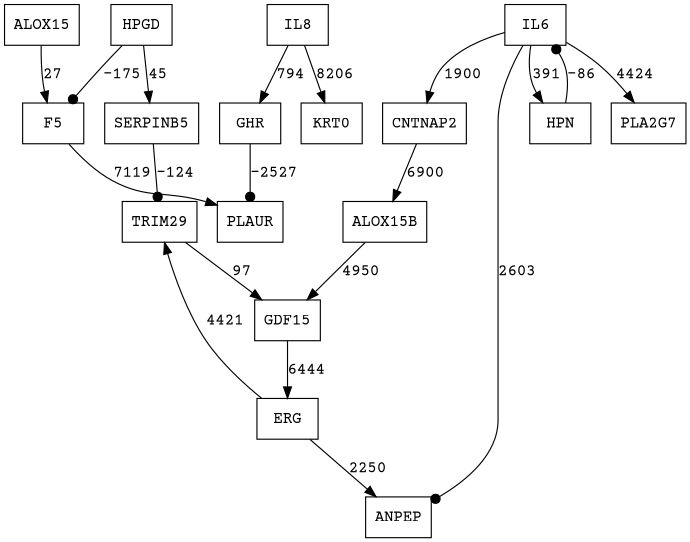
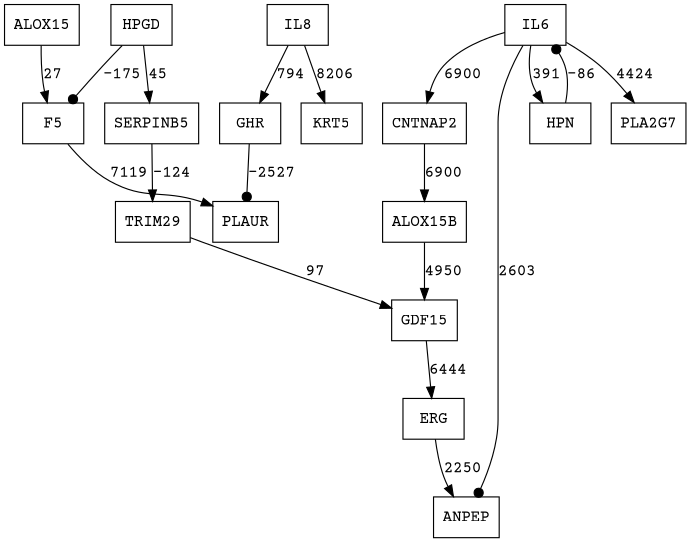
edge "IL6" -> "CNTNAP2": label "1900" -> "6900"
node "KRT0": label "KRT0" -> "KRT5"
edge "SERPINB5" -> "TRIM29": arrowhead dot -> normal
edge "ERG" -> "TRIM29": removed, label "4421"
